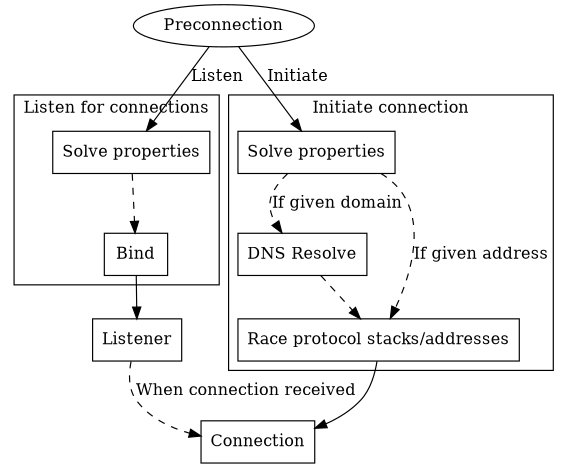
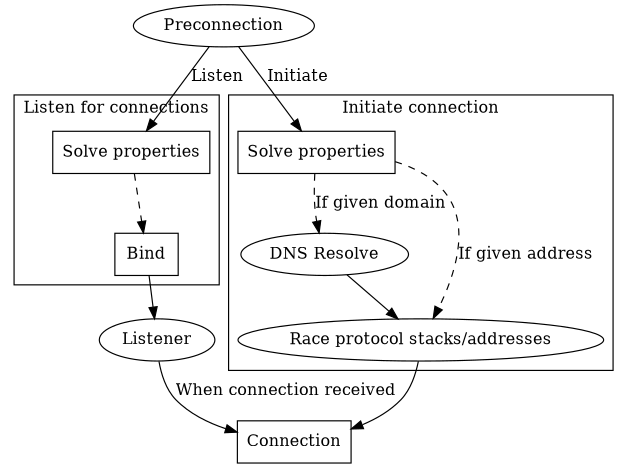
node "DNS Resolve": shape box -> ellipse
edge "DNS Resolve" -> "Race protocol stacks/addresses": style dashed -> solid
node "Listener": shape box -> ellipse
node "Race protocol stacks/addresses": shape box -> ellipse
edge "Listener" -> "Connection": style dashed -> solid
